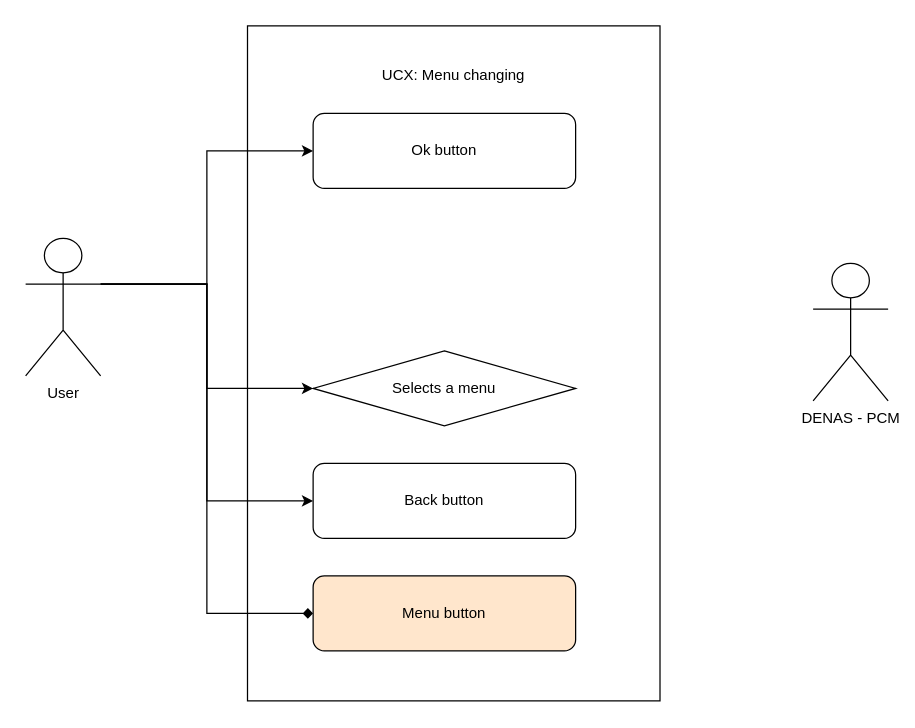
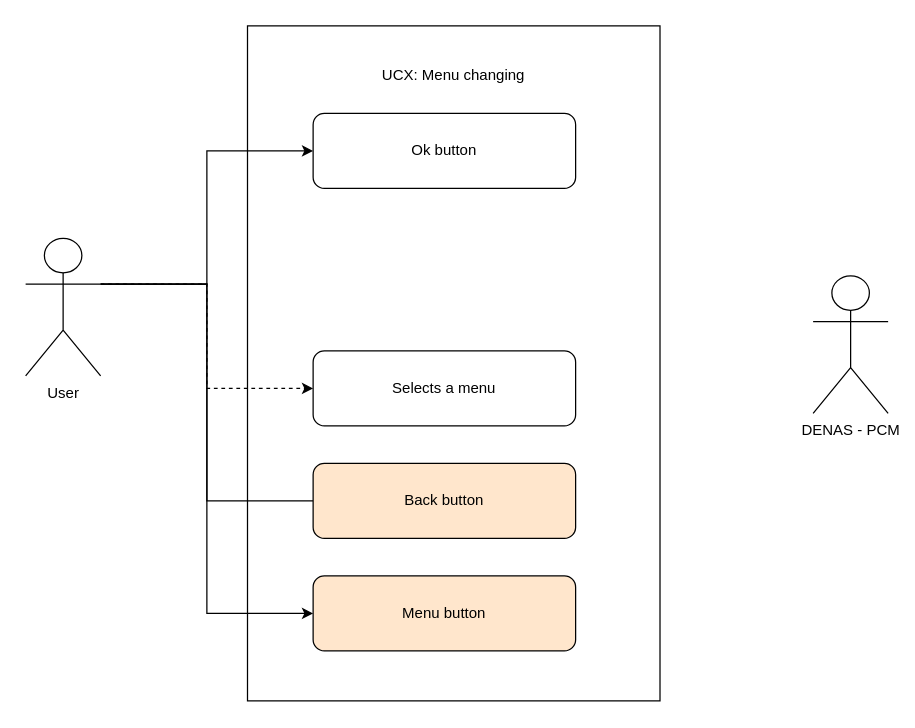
node "DENAS - PCM": moved (851, 332) -> (851, 344)
edge "User" -> "Selects a menu": style solid -> dashed
node "Selects a menu": shape diamond -> rounded rectangle
edge "User" -> "Back button": arrowhead classic -> none
node "Back button": fillcolor #ffffff -> #ffe6cc
edge "User" -> "Menu button": arrowhead diamond -> classic
